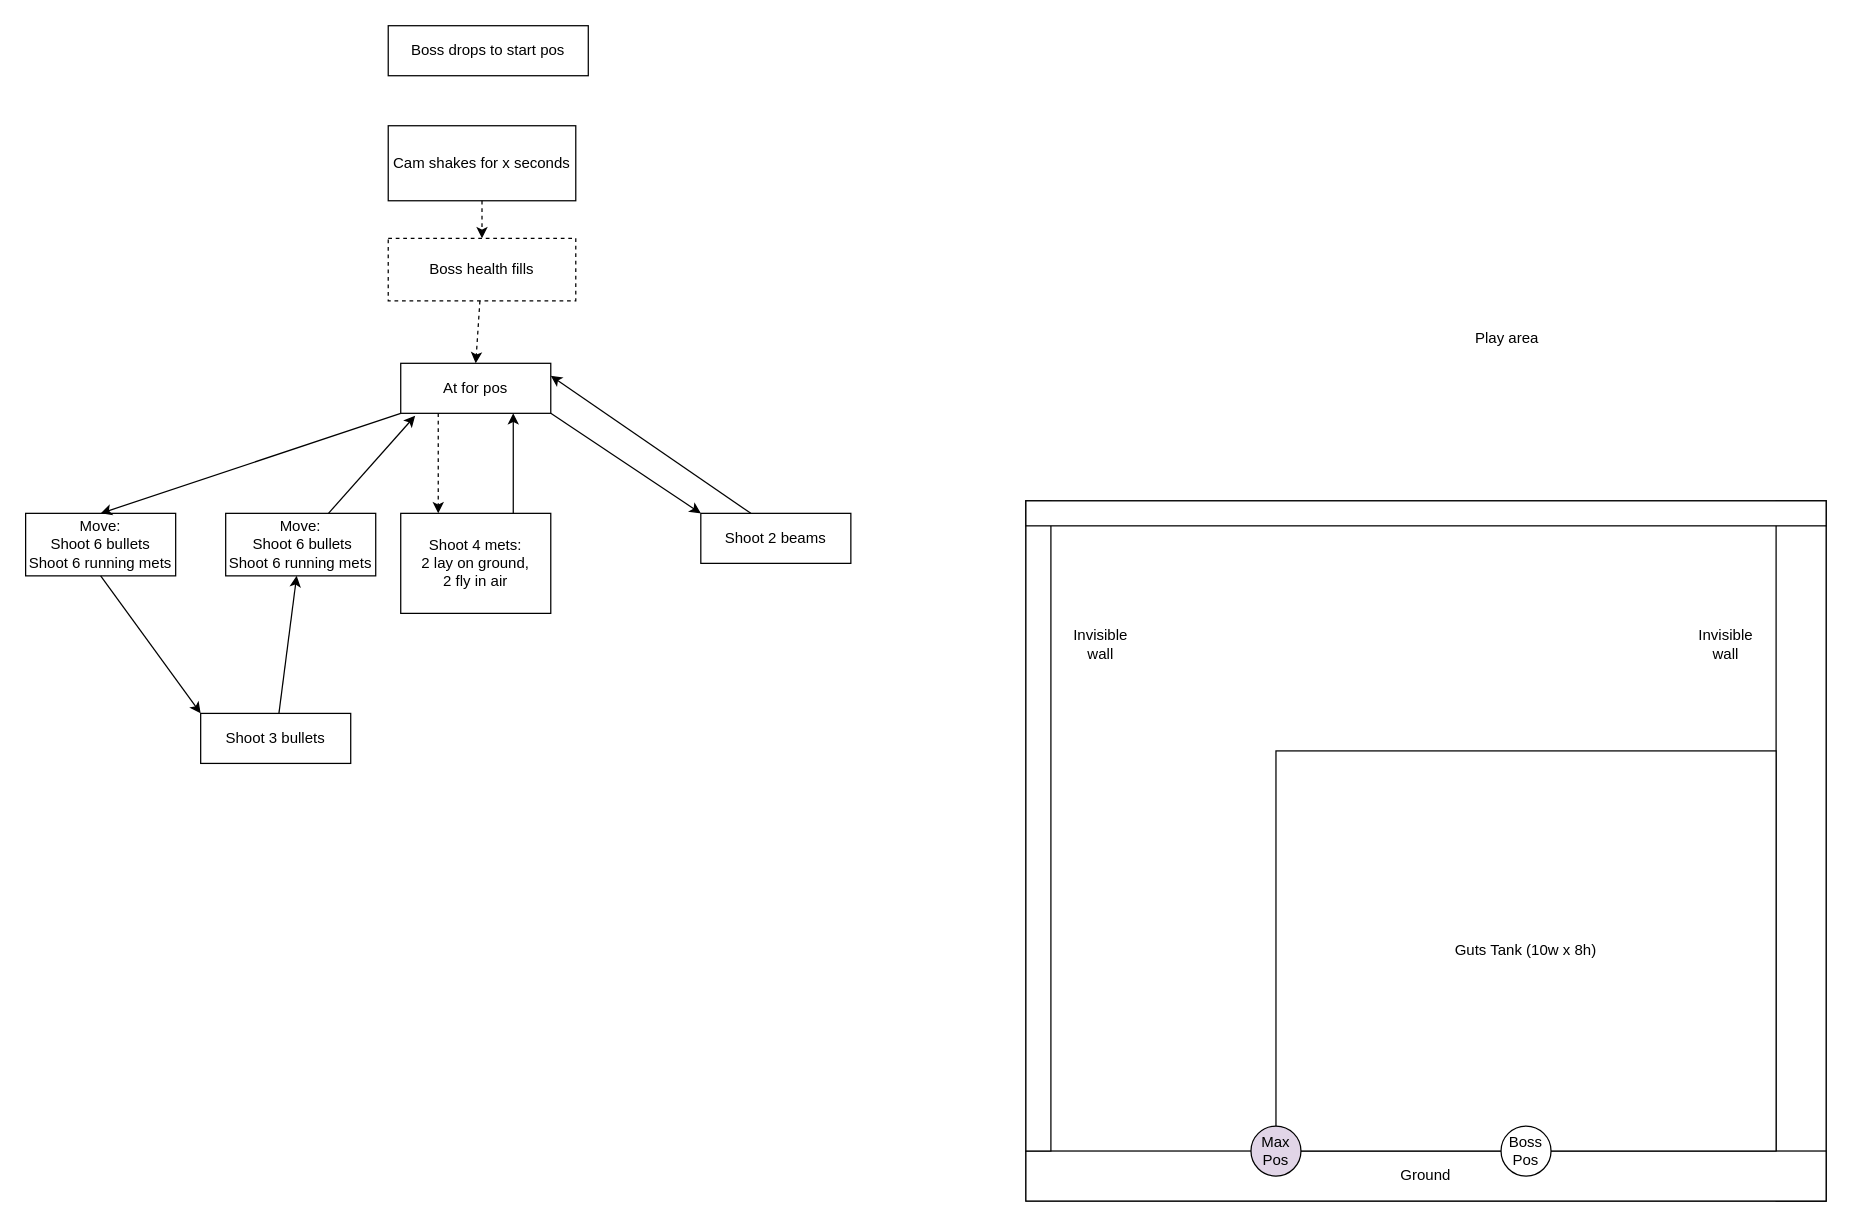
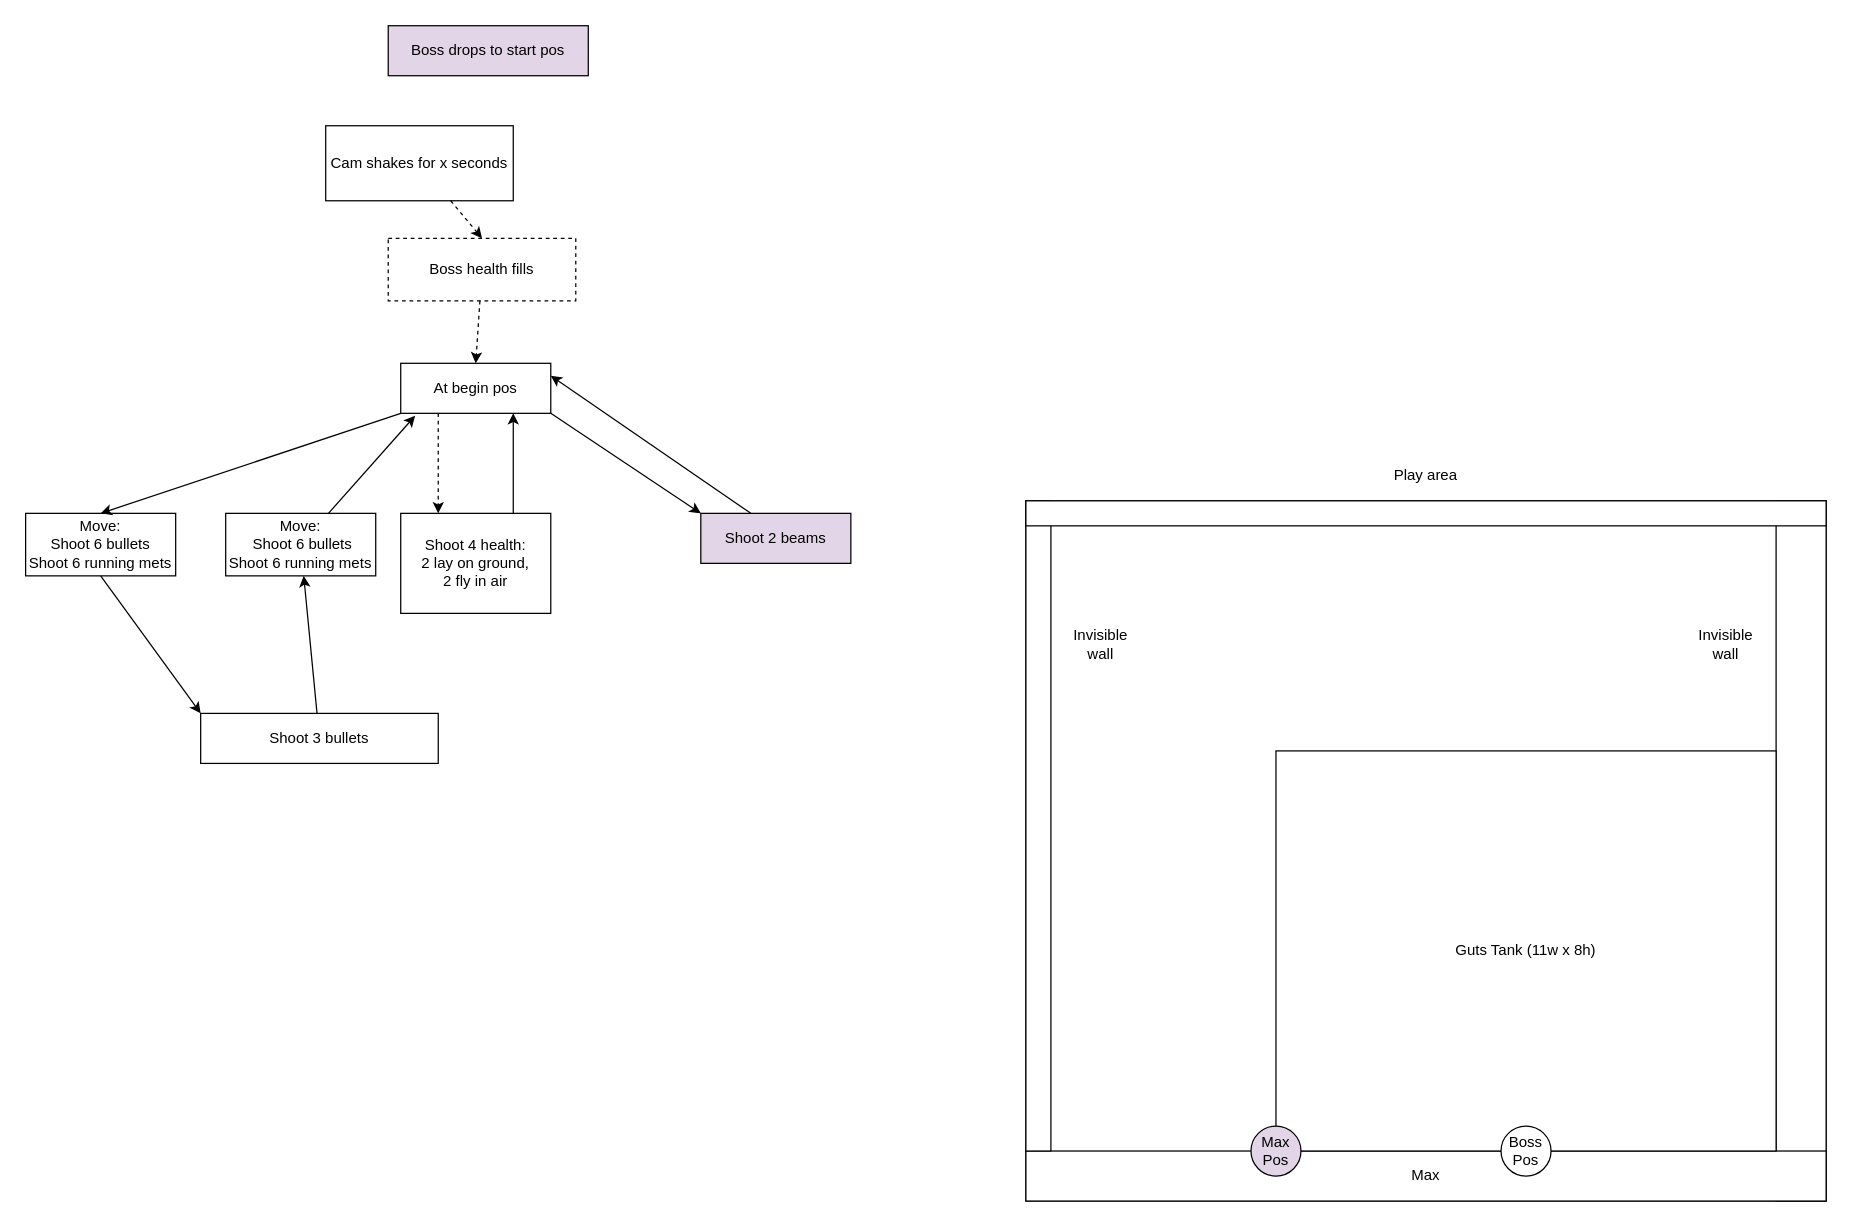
node "Boss drops to start pos": fillcolor #ffffff -> #e1d5e7
node "Cam shakes for x seconds": moved (482, 163) -> (419, 163)
node "Play area": moved (1507, 338) -> (1426, 476)
node "At for pos": label "At for pos" -> "At begin pos"
node "Shoot 2 beams": fillcolor #ffffff -> #e1d5e7
node "Shoot 4 mets: 2 lay on ground, 2 fly in air": label "Shoot 4 mets: 2 lay on ground, 2 fly in air" -> "Shoot 4 health: 2 lay on ground, 2 fly in air"
node "Shoot 3 bullets": size 150x50 -> 238x50
node "Guts Tank (10w x 8h)": label "Guts Tank (10w x 8h)" -> "Guts Tank (11w x 8h)"
node "Ground": label "Ground" -> "Max"
